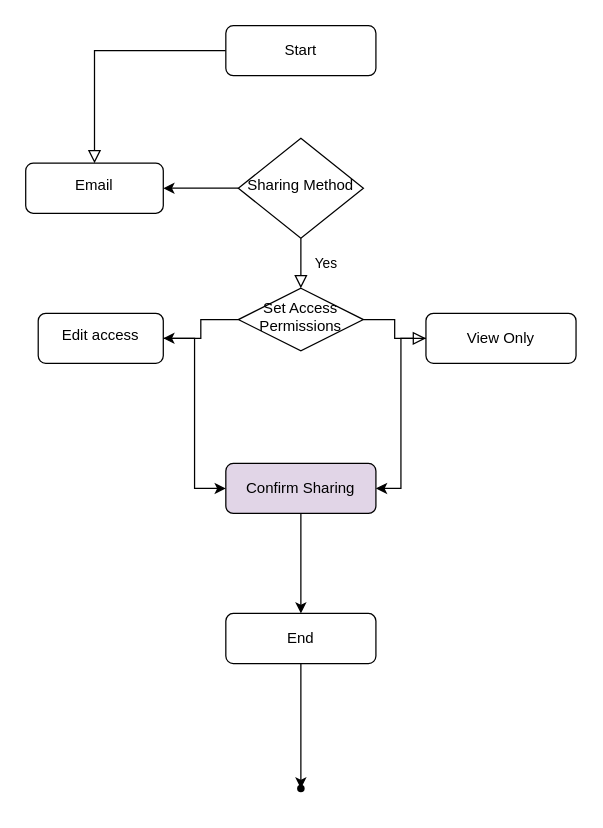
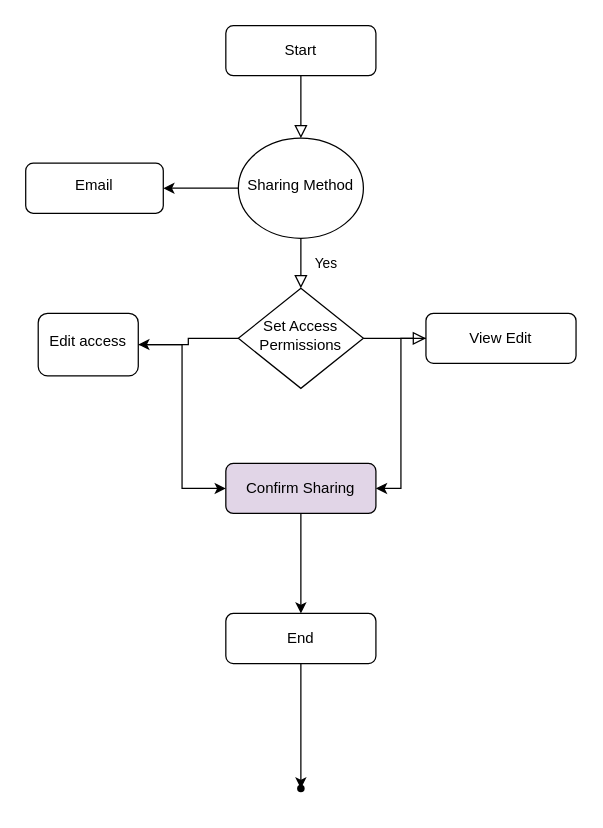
edge "Start" -> "Email": now "Start" -> "Sharing Method"
node "Sharing Method": shape diamond -> ellipse
node "Set Access Permissions": size 125x63 -> 125x100
node "Edit access": size 125x50 -> 100x63
node "View Only": label "View Only" -> "View Edit"
